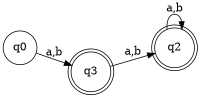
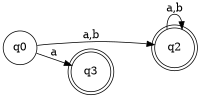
edge "q0" -> "q3": label "a,b" -> "a"
edge "q3" -> "q2": now "q0" -> "q2"
